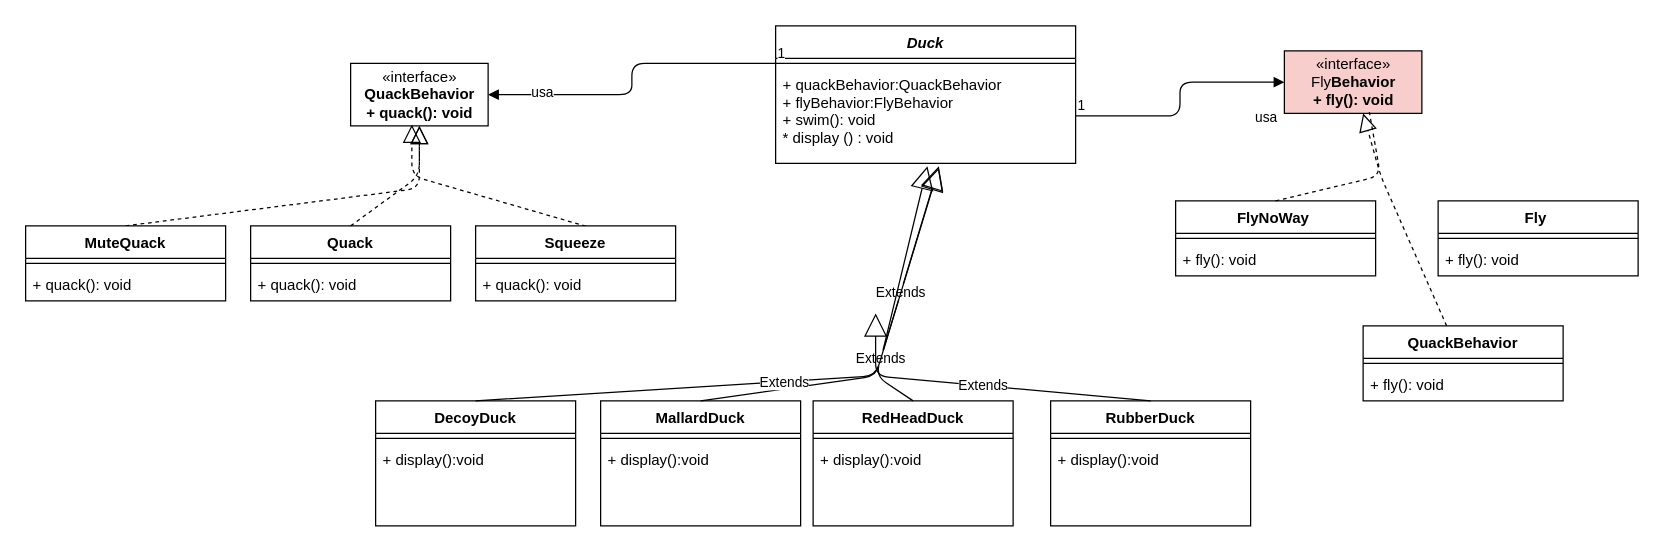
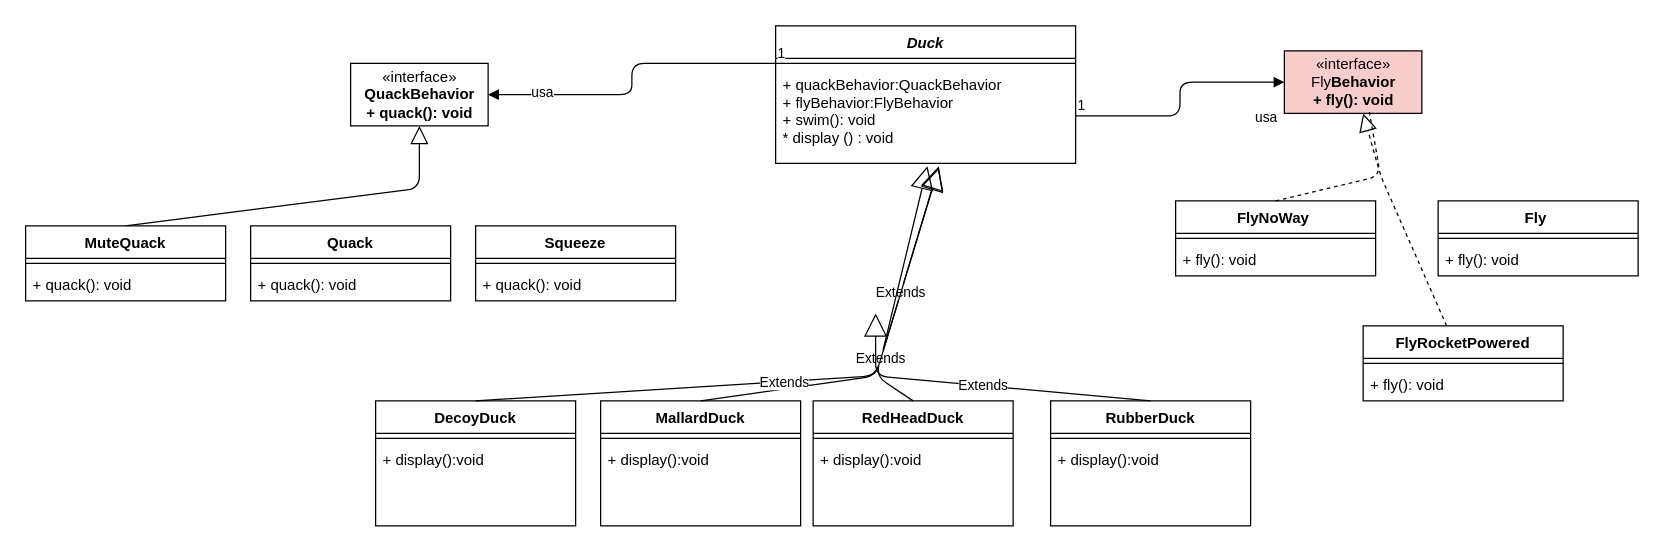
edge "Squeeze" -> "«interface» QuackBehavior + quack(): void": removed
edge "MuteQuack" -> "«interface» QuackBehavior + quack(): void": style dashed -> solid
edge "Quack" -> "«interface» QuackBehavior + quack(): void": removed
node "QuackBehavior": label "QuackBehavior" -> "FlyRocketPowered"
